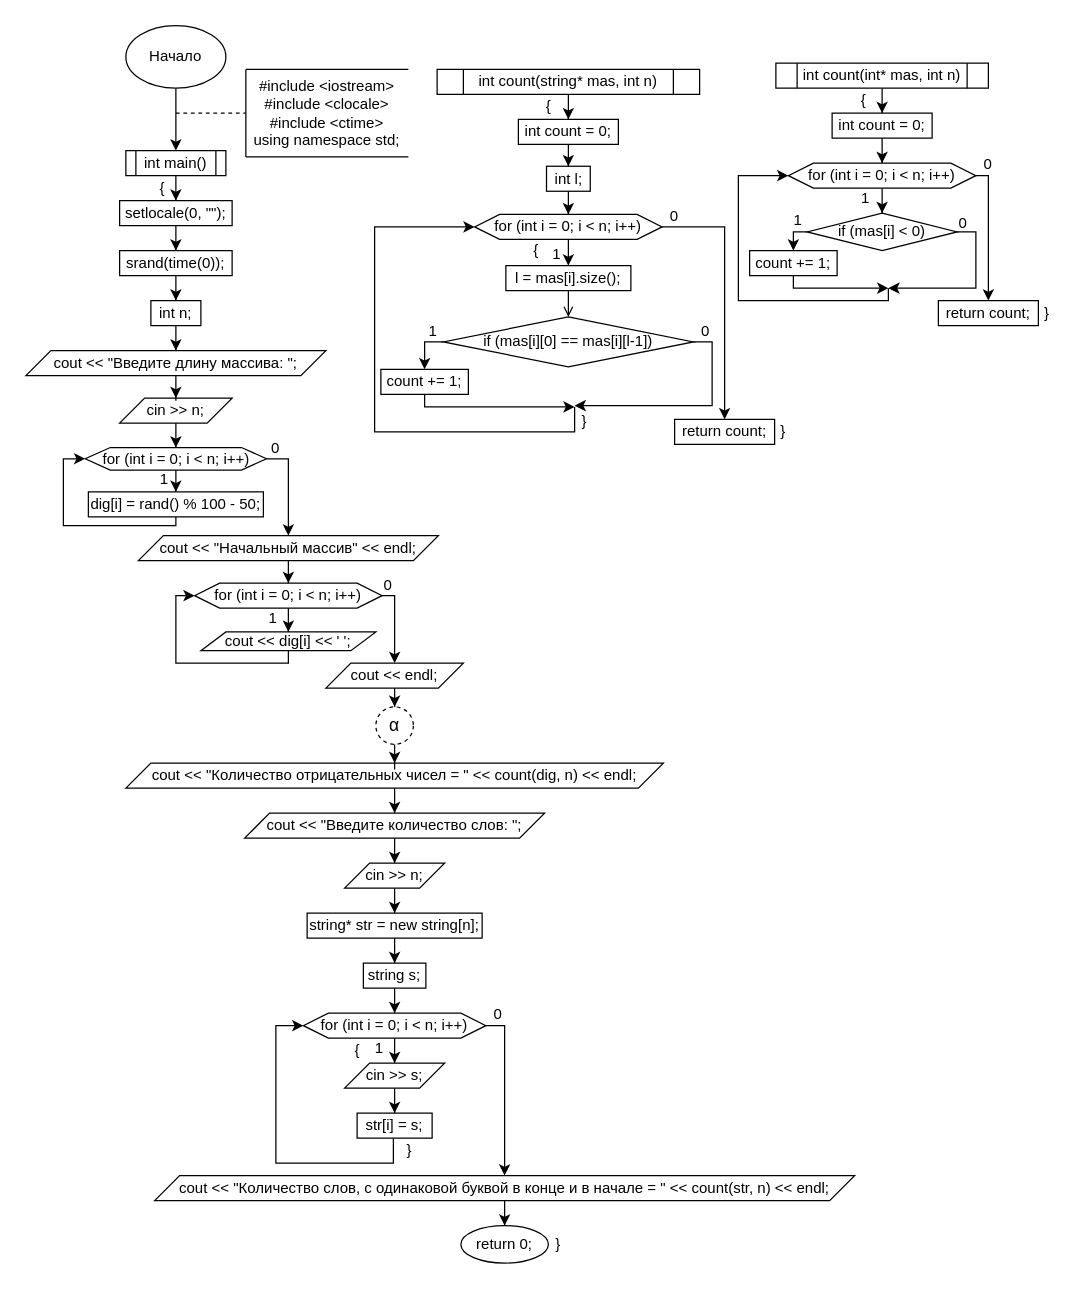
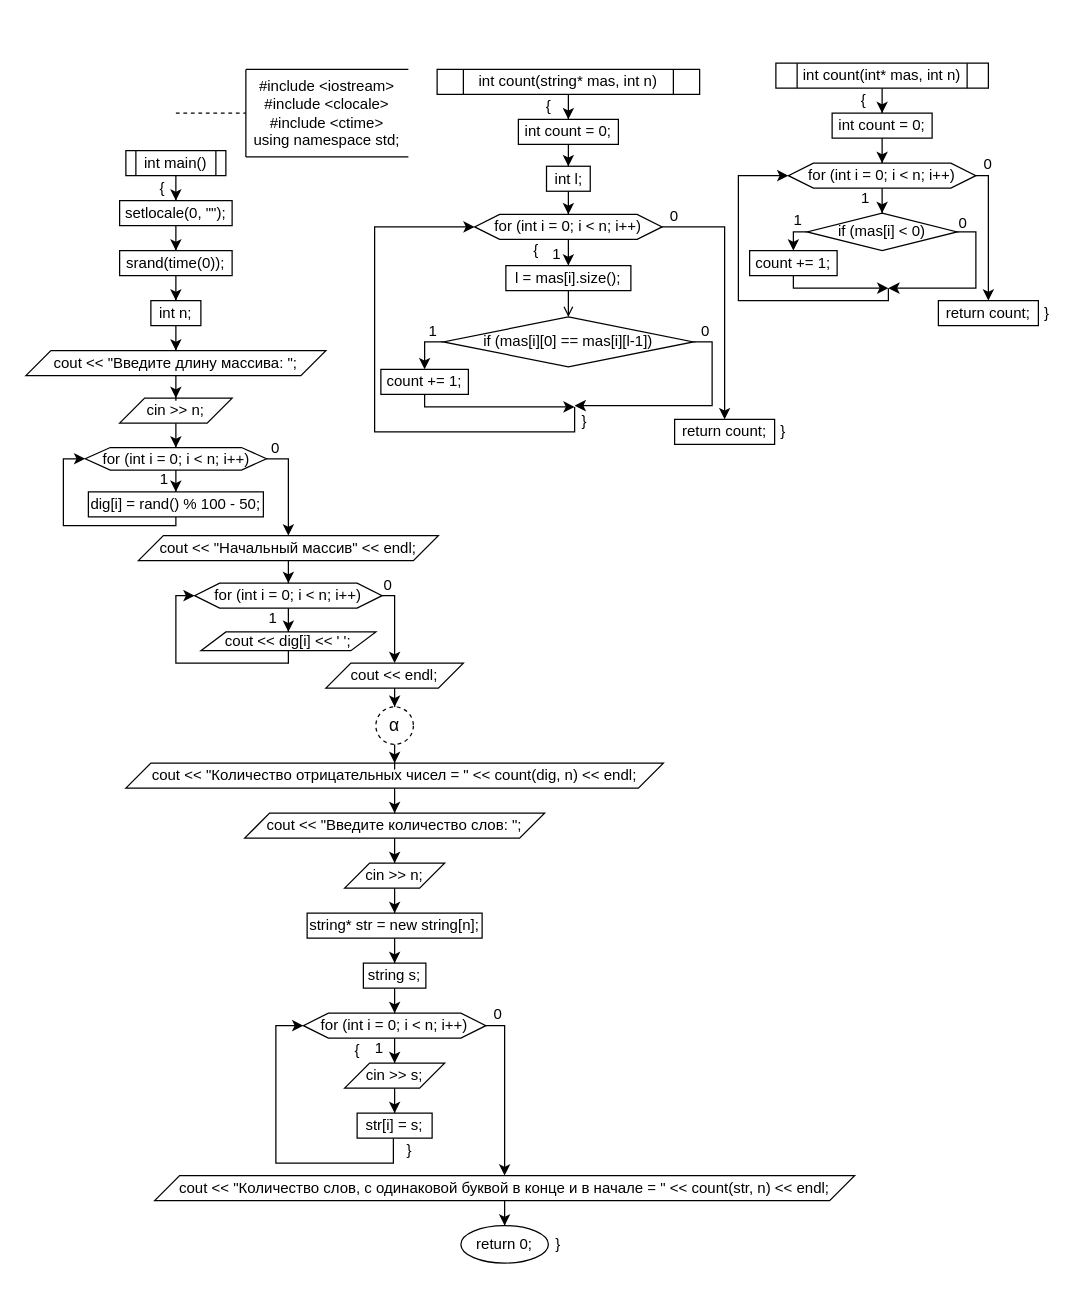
node "Начало": removed
edge "Начало" -> "int main()": removed
